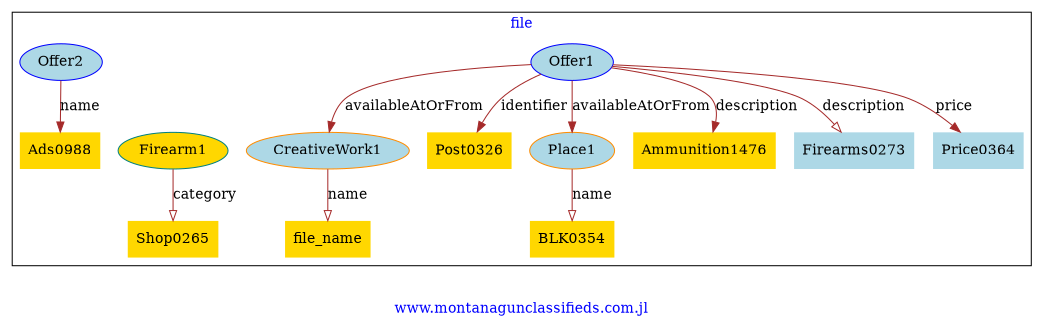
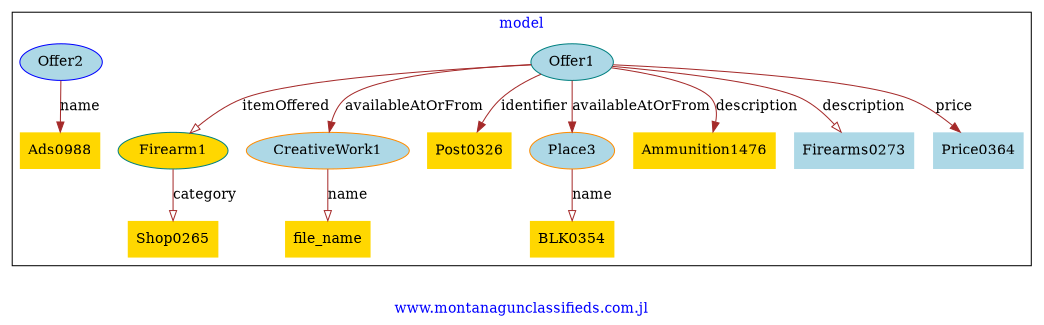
cluster "file": label "file" -> "model"
node "Offer1": color blue -> teal
edge "Offer1" -> "Firearm1": added, label "itemOffered"
node "Place1": label "Place1" -> "Place3"
